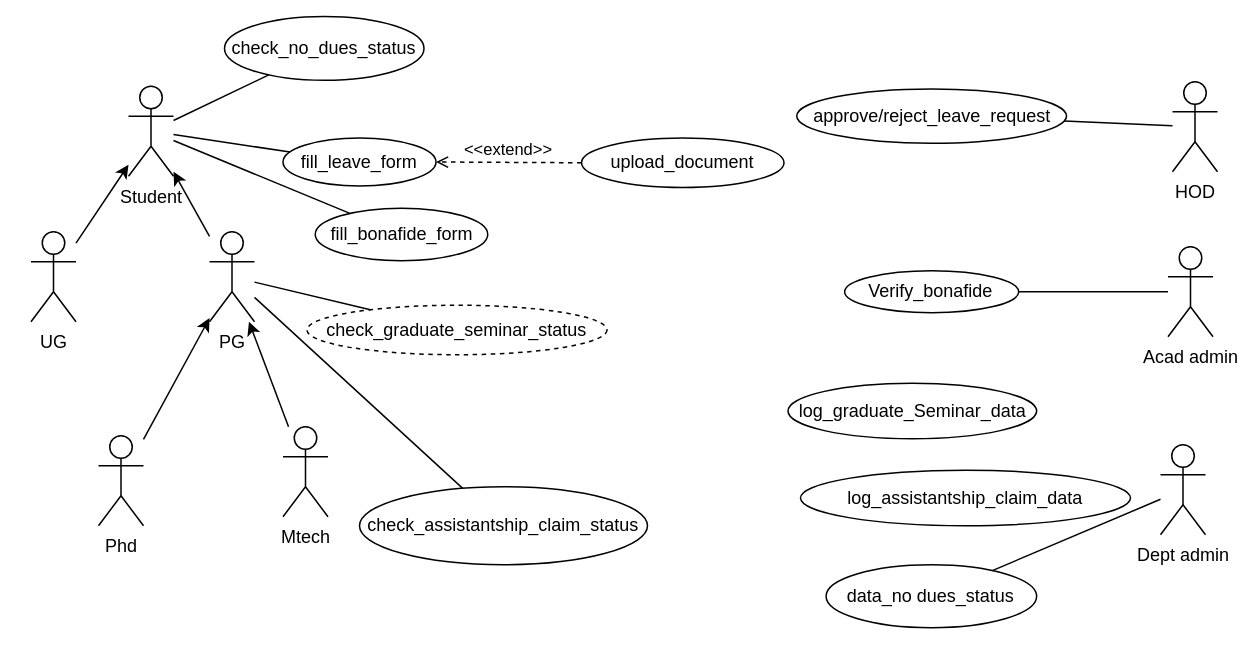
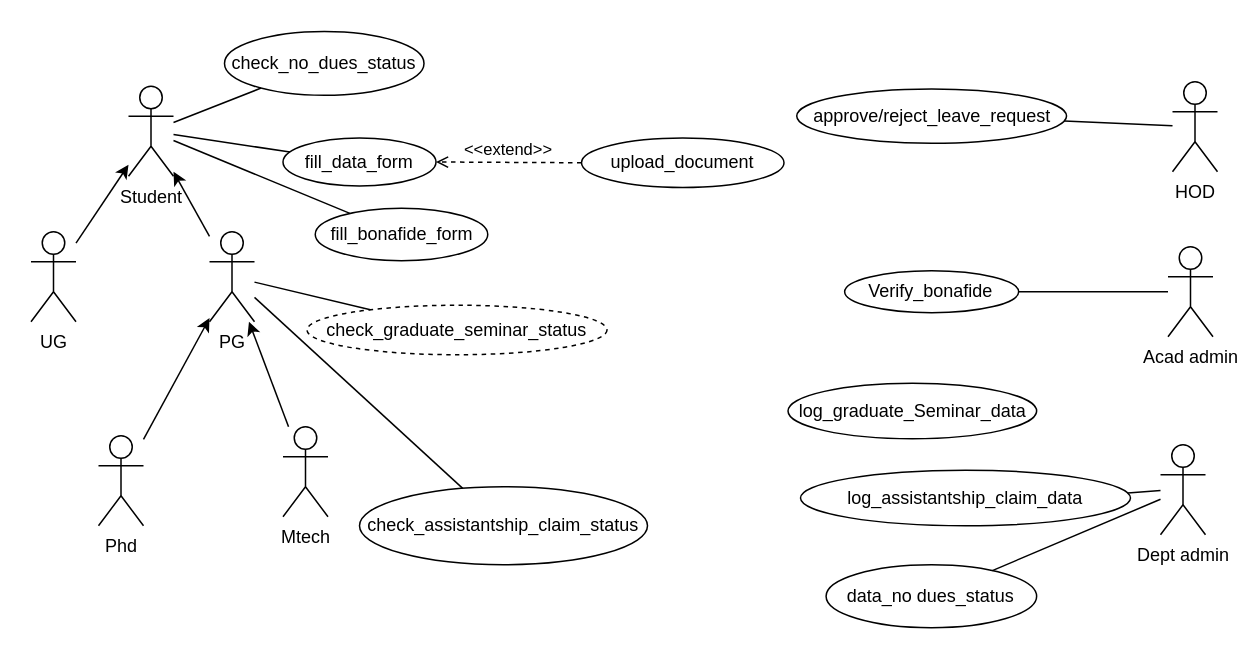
node "check_no_dues_status": moved (324, 48) -> (324, 63)
node "fill_leave_form": label "fill_leave_form" -> "fill_data_form"
edge "Dept admin" -- "log_assistantship_claim_data": added
